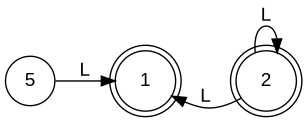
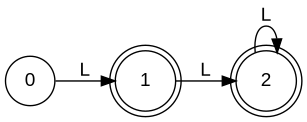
node "5": label "5" -> "0"
edge "2" -> "1": reversed
